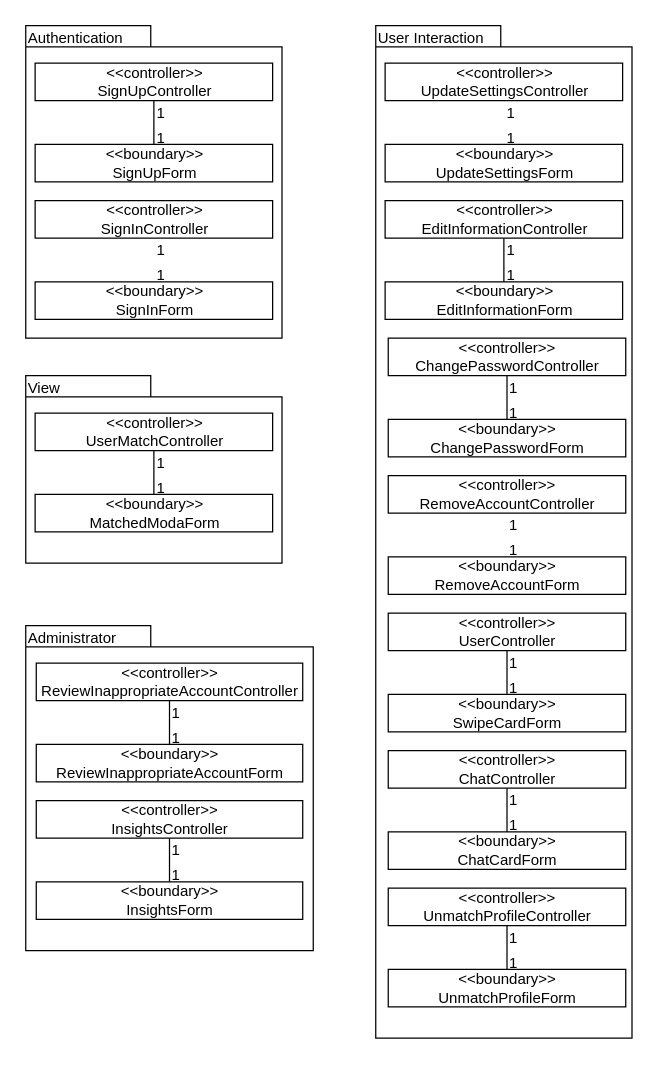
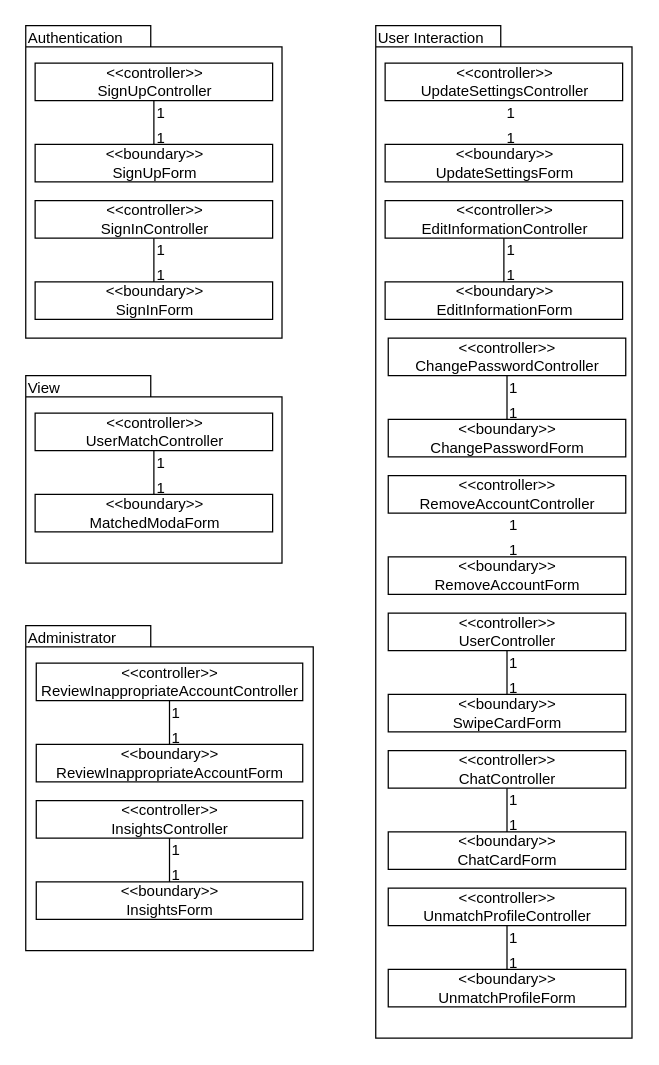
edge "<<controller>> SignInController" -- "<<boundary>> SignInForm": added
